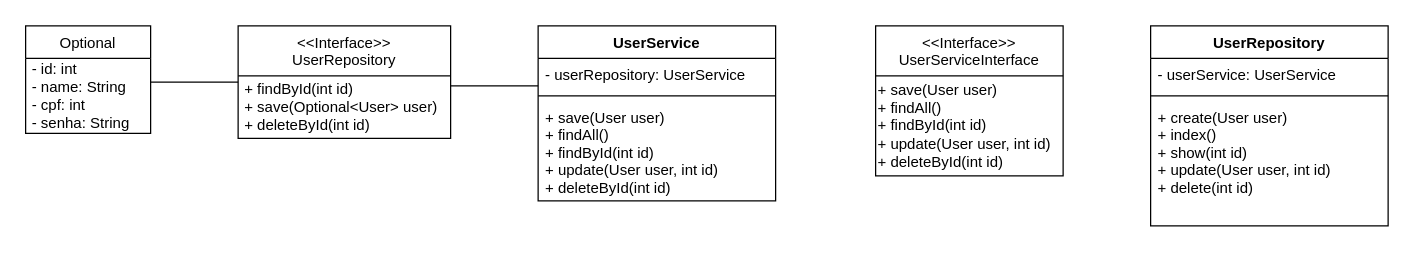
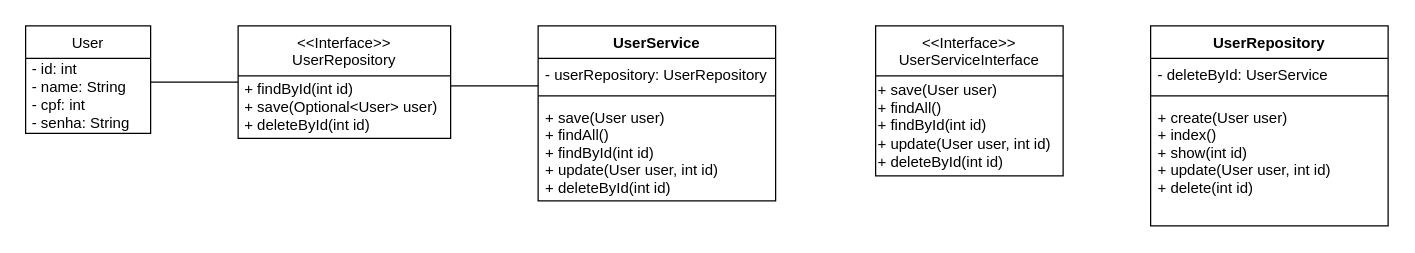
node "Optional": label "Optional" -> "User"
node "- userRepository: UserService": label "- userRepository: UserService" -> "- userRepository: UserRepository"
node "- userService: UserService": label "- userService: UserService" -> "- deleteById: UserService"
